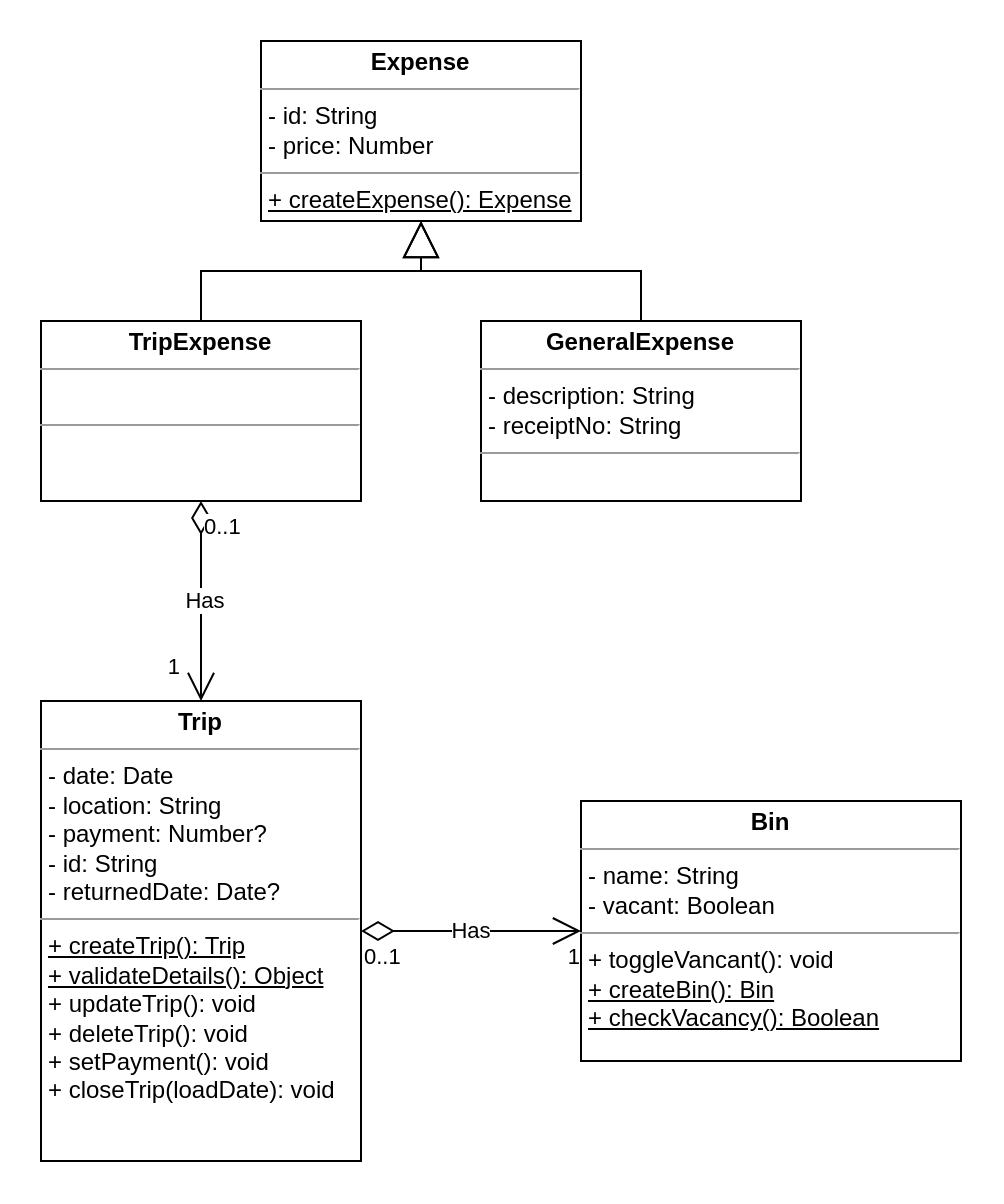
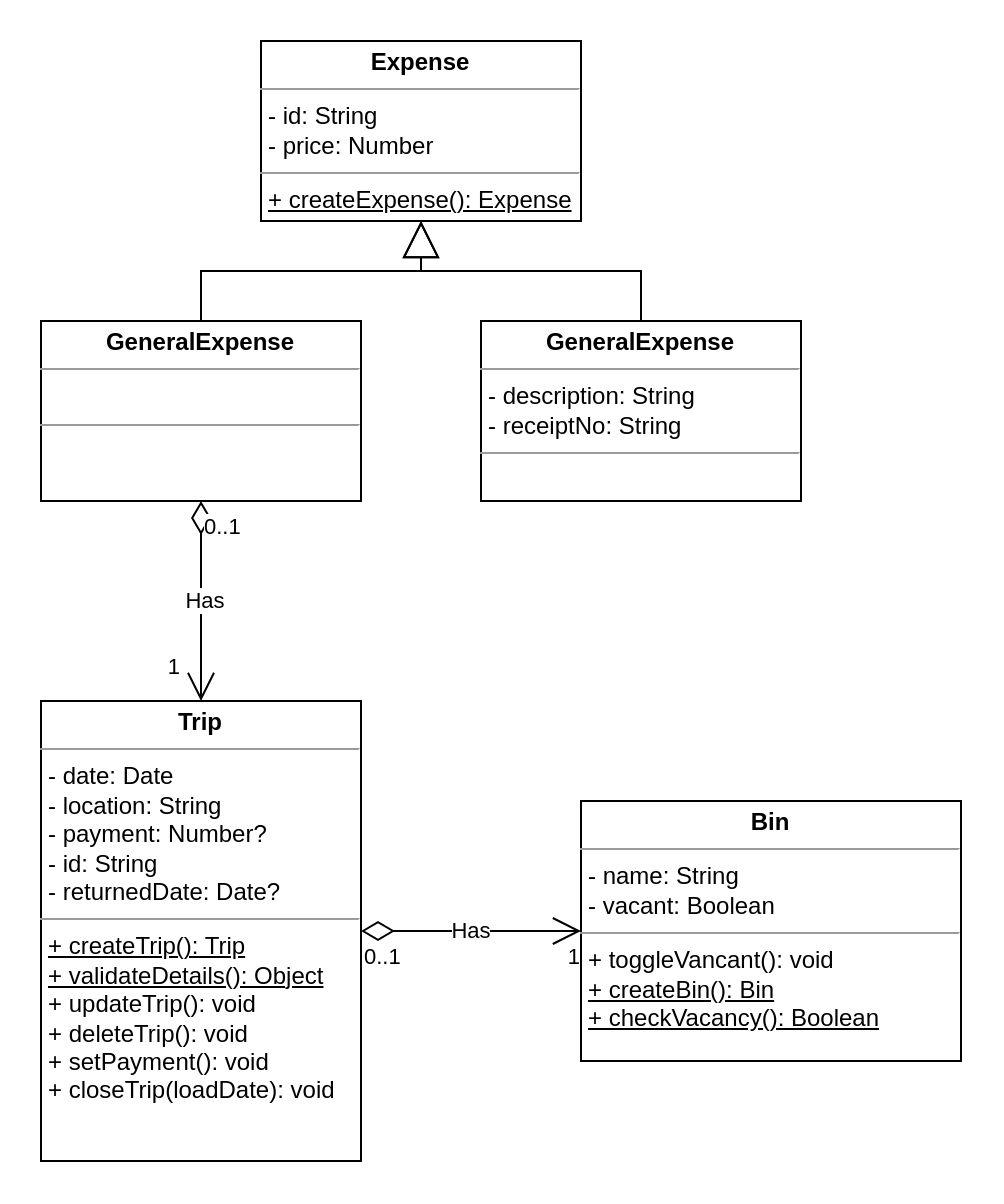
node "TripExpense": label "TripExpense" -> "GeneralExpense"
